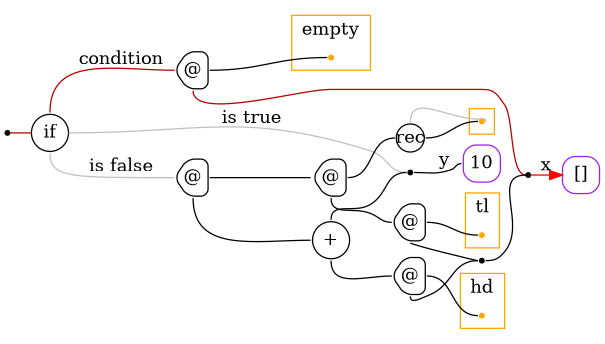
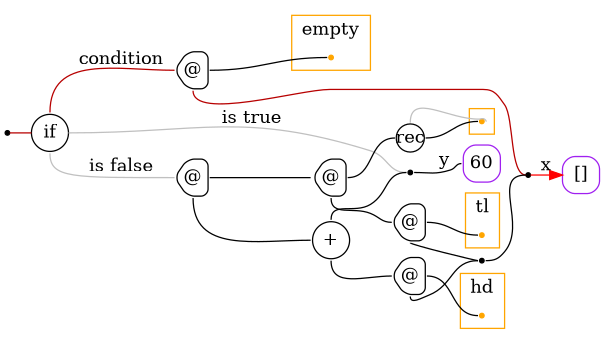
node "10": label "10" -> "60"
